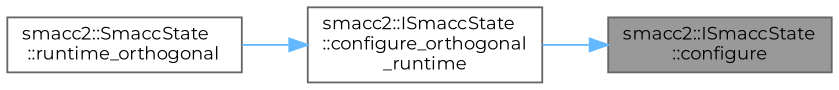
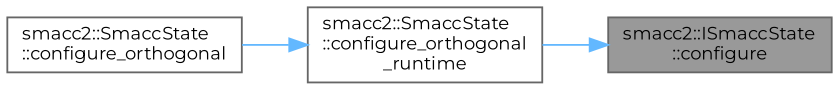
node "smacc2::SmaccState ::runtime_orthogonal": label "smacc2::SmaccState ::runtime_orthogonal" -> "smacc2::SmaccState ::configure_orthogonal"
node "smacc2::ISmaccState ::configure_orthogonal _runtime": label "smacc2::ISmaccState ::configure_orthogonal _runtime" -> "smacc2::SmaccState ::configure_orthogonal _runtime"
